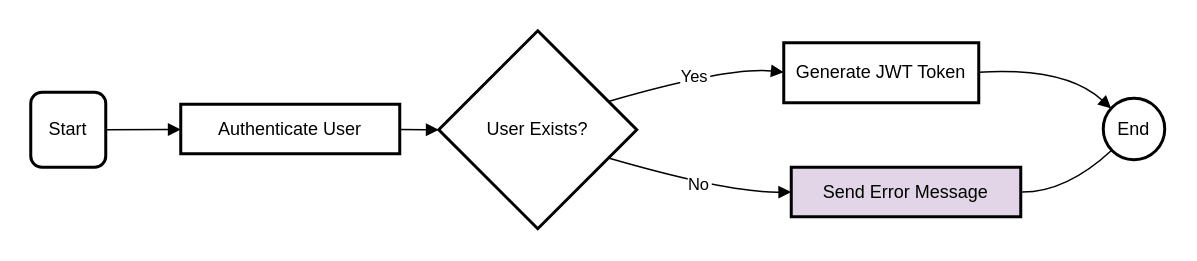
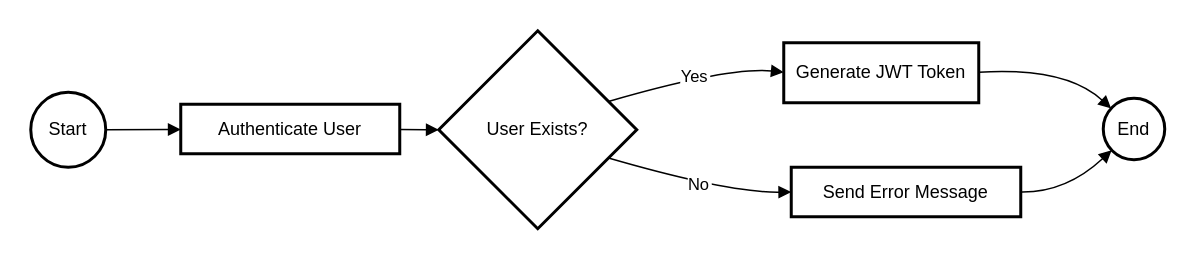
node "Start": shape rounded rectangle -> ellipse
edge "End" -- "Send Error Message": arrowhead none -> block
node "Send Error Message": fillcolor #e1d5e7 -> #ffffff
